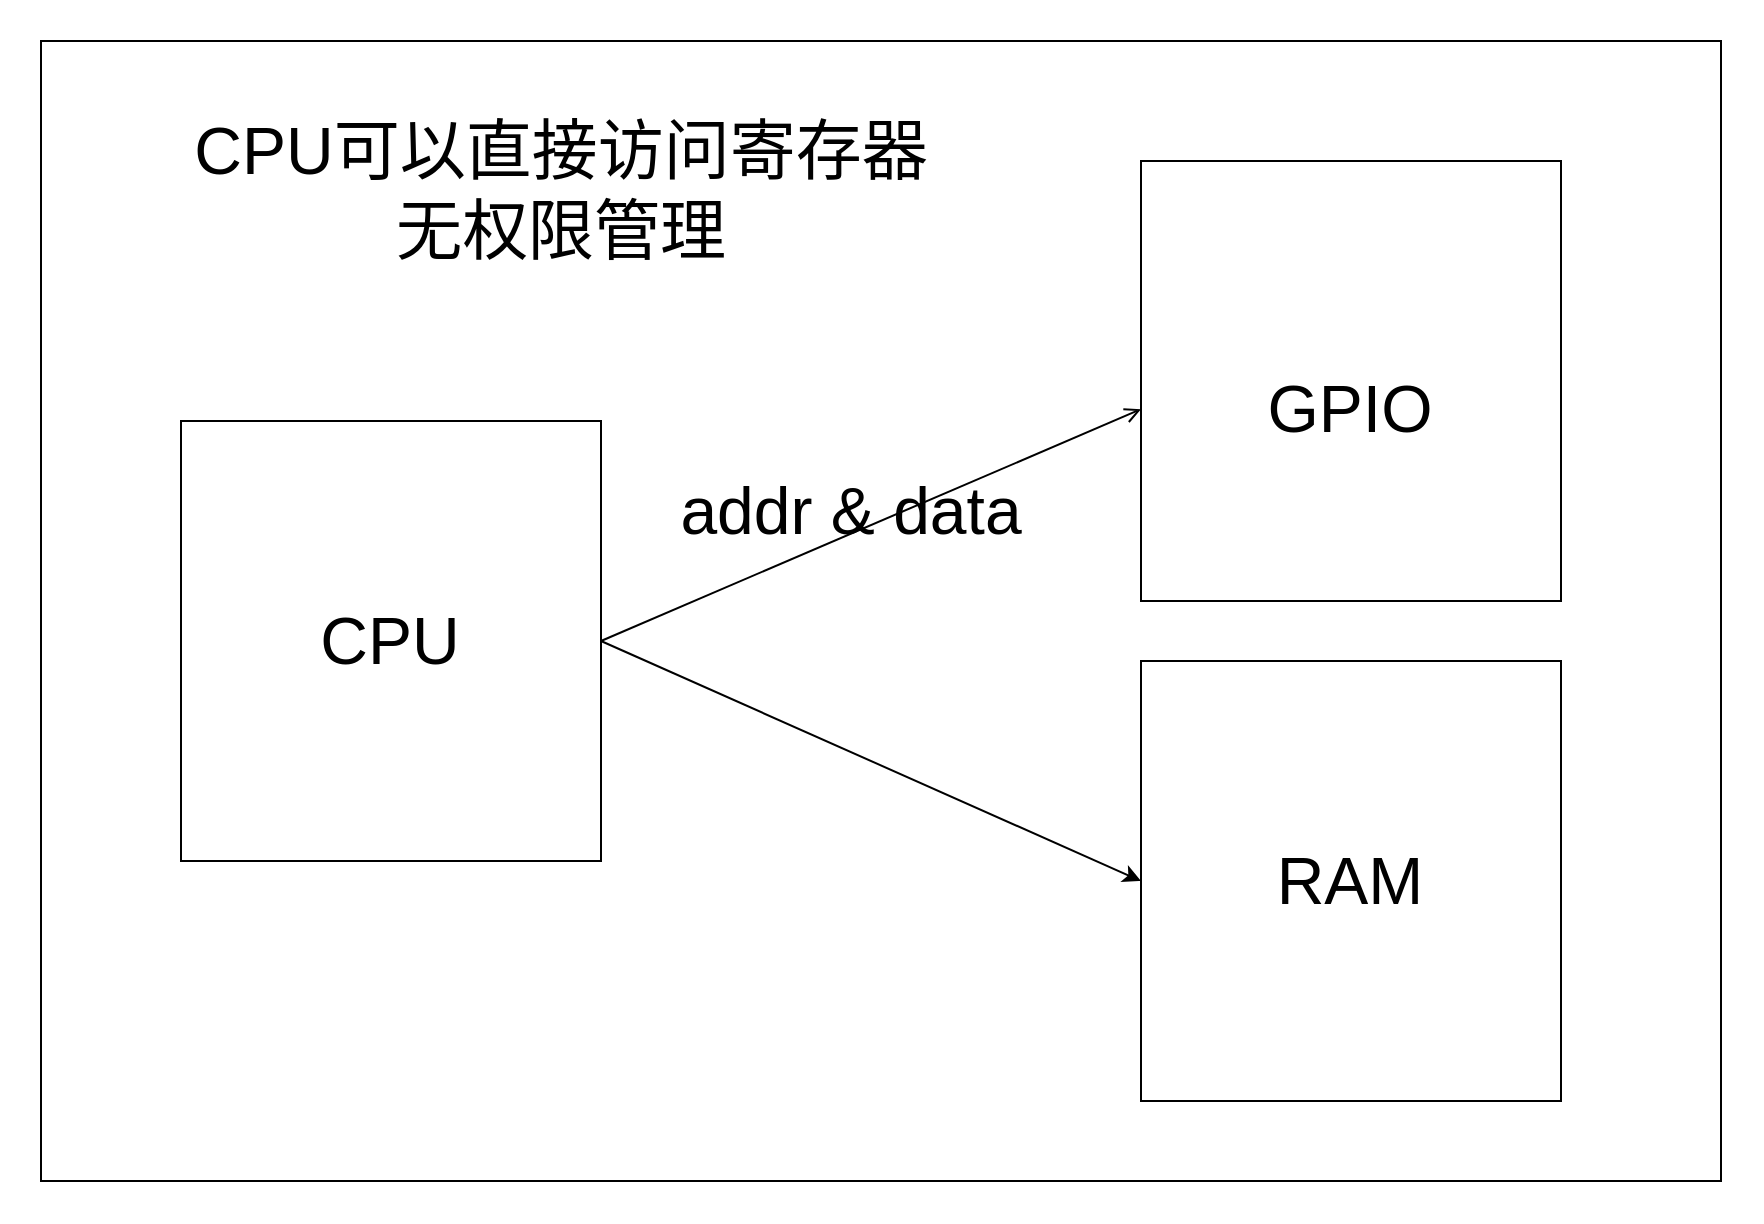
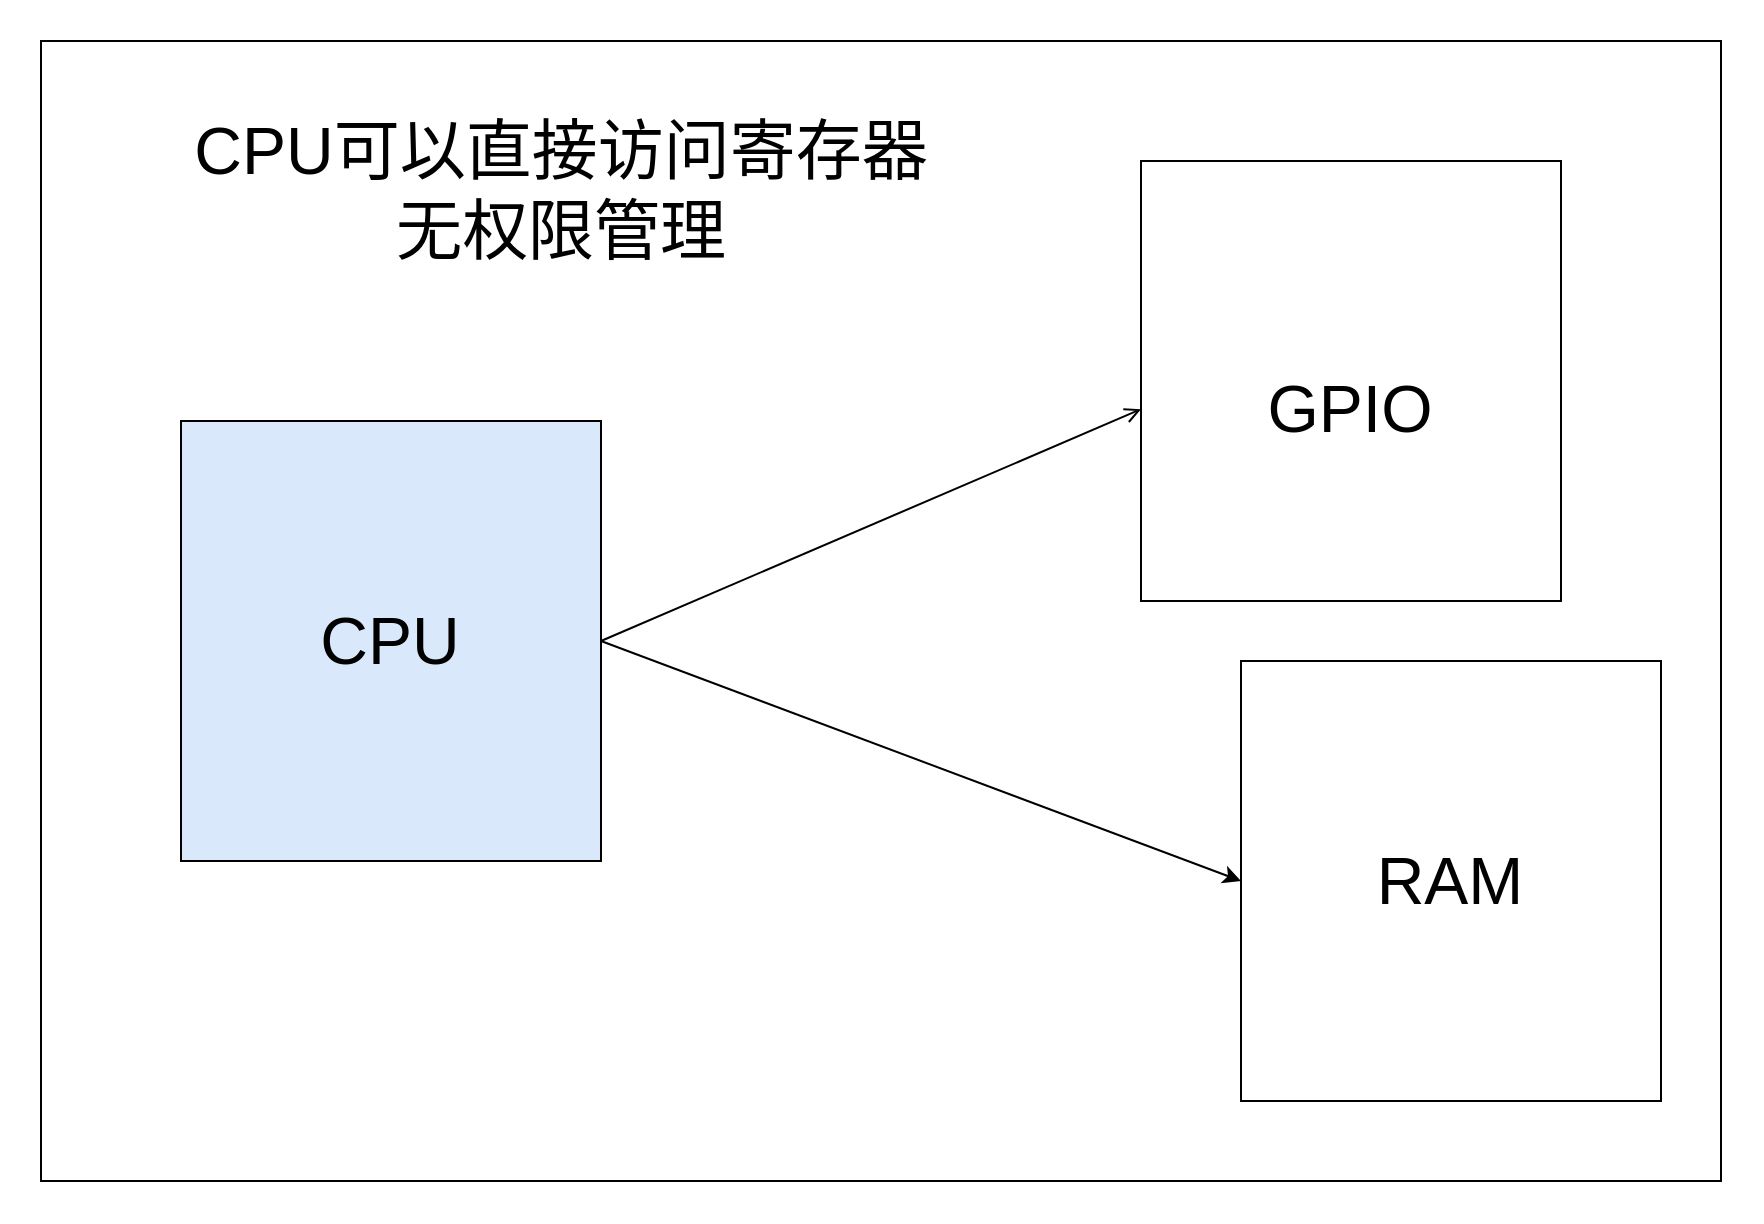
node "addr & data": removed
node "CPU": fillcolor #ffffff -> #dae8fc
node "RAM": moved (1351, 881) -> (1451, 881)
